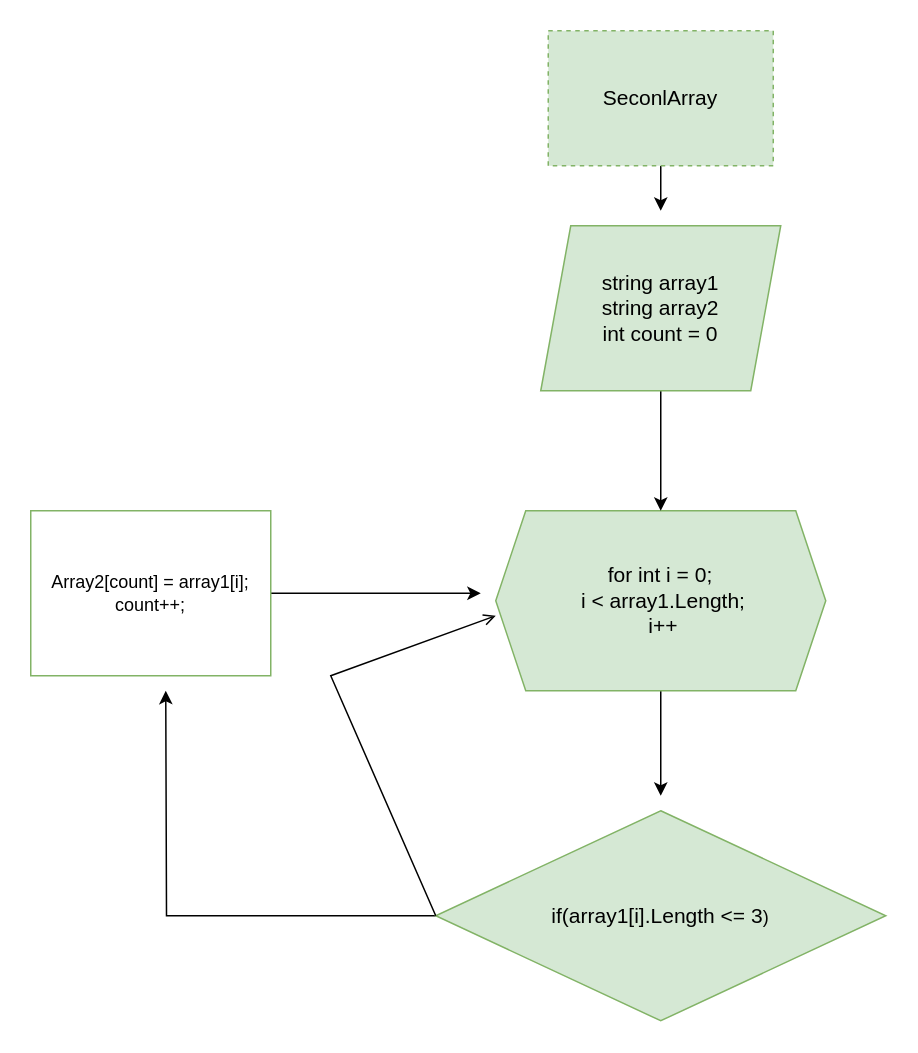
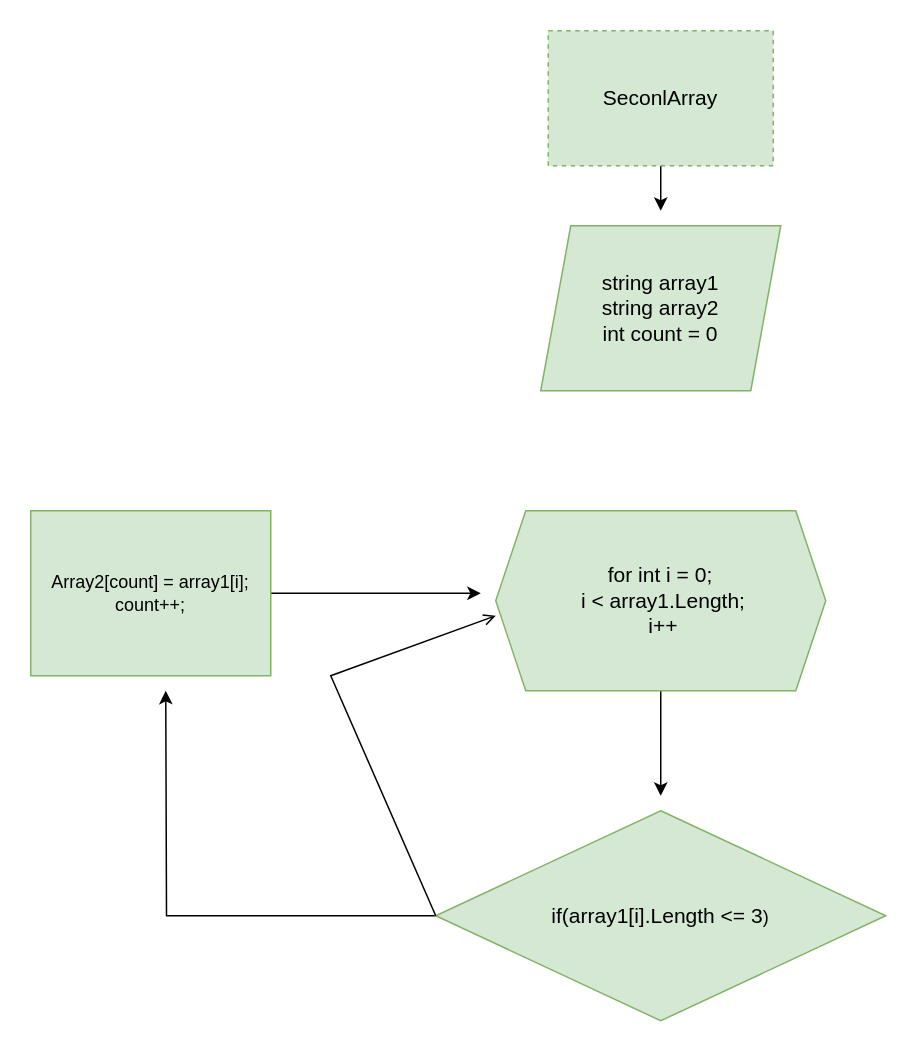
edge "string array1 string array2 int count = 0" -> "for int i = 0; i < array1.Length; i++": removed
node "Array2[count] = array1[i]; count++;": fillcolor #ffffff -> #d5e8d4
